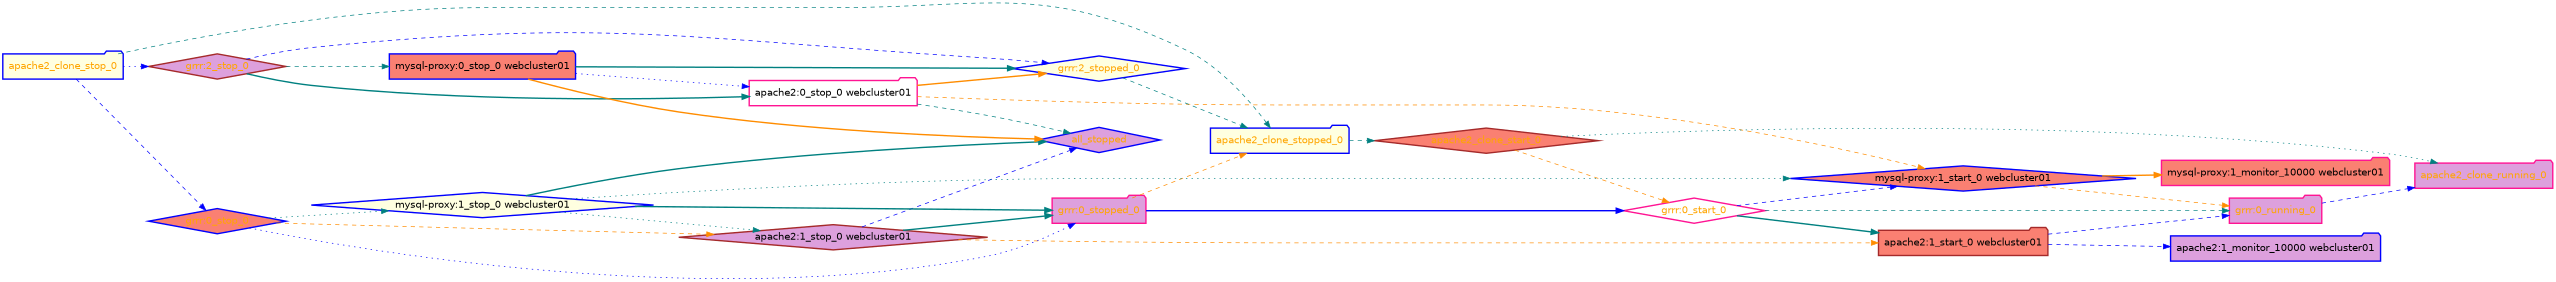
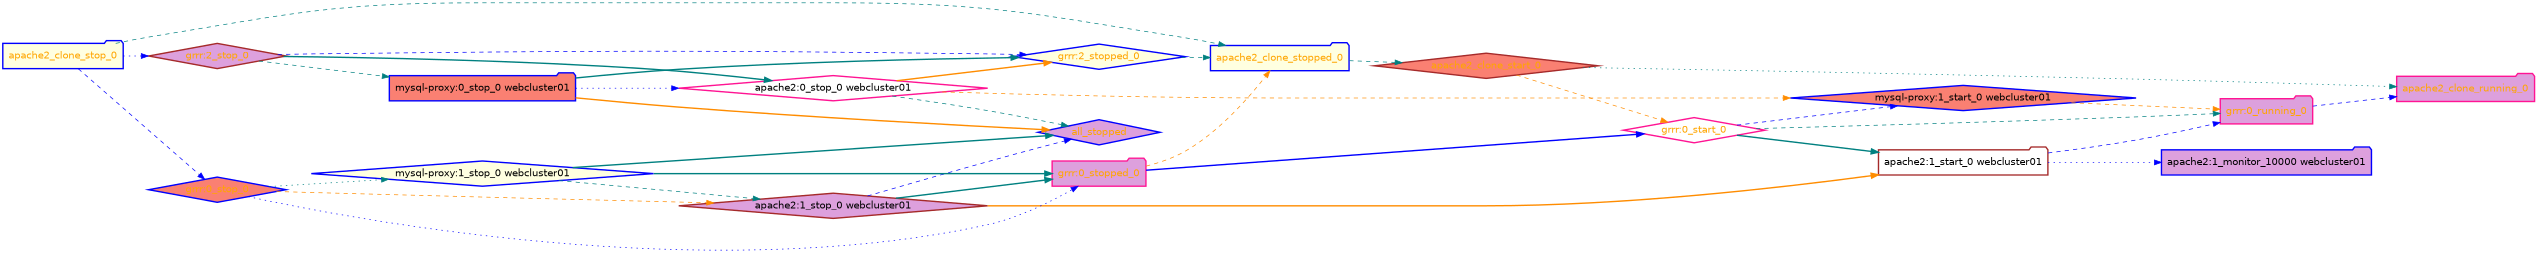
node "apache2:0_stop_0 webcluster01": shape folder -> diamond
node "mysql-proxy:1_monitor_10000 webcluster01": removed
edge "mysql-proxy:1_stop_0 webcluster01" -> "mysql-proxy:1_start_0 webcluster01": removed
edge "mysql-proxy:1_stop_0 webcluster01" -> "apache2:1_stop_0 webcluster01": style dotted -> dashed
edge "apache2:1_stop_0 webcluster01" -> "apache2:1_start_0 webcluster01": style dashed -> bold
node "apache2:1_start_0 webcluster01": fillcolor salmon -> white
edge "apache2:1_start_0 webcluster01" -> "apache2:1_monitor_10000 webcluster01": style dashed -> dotted
